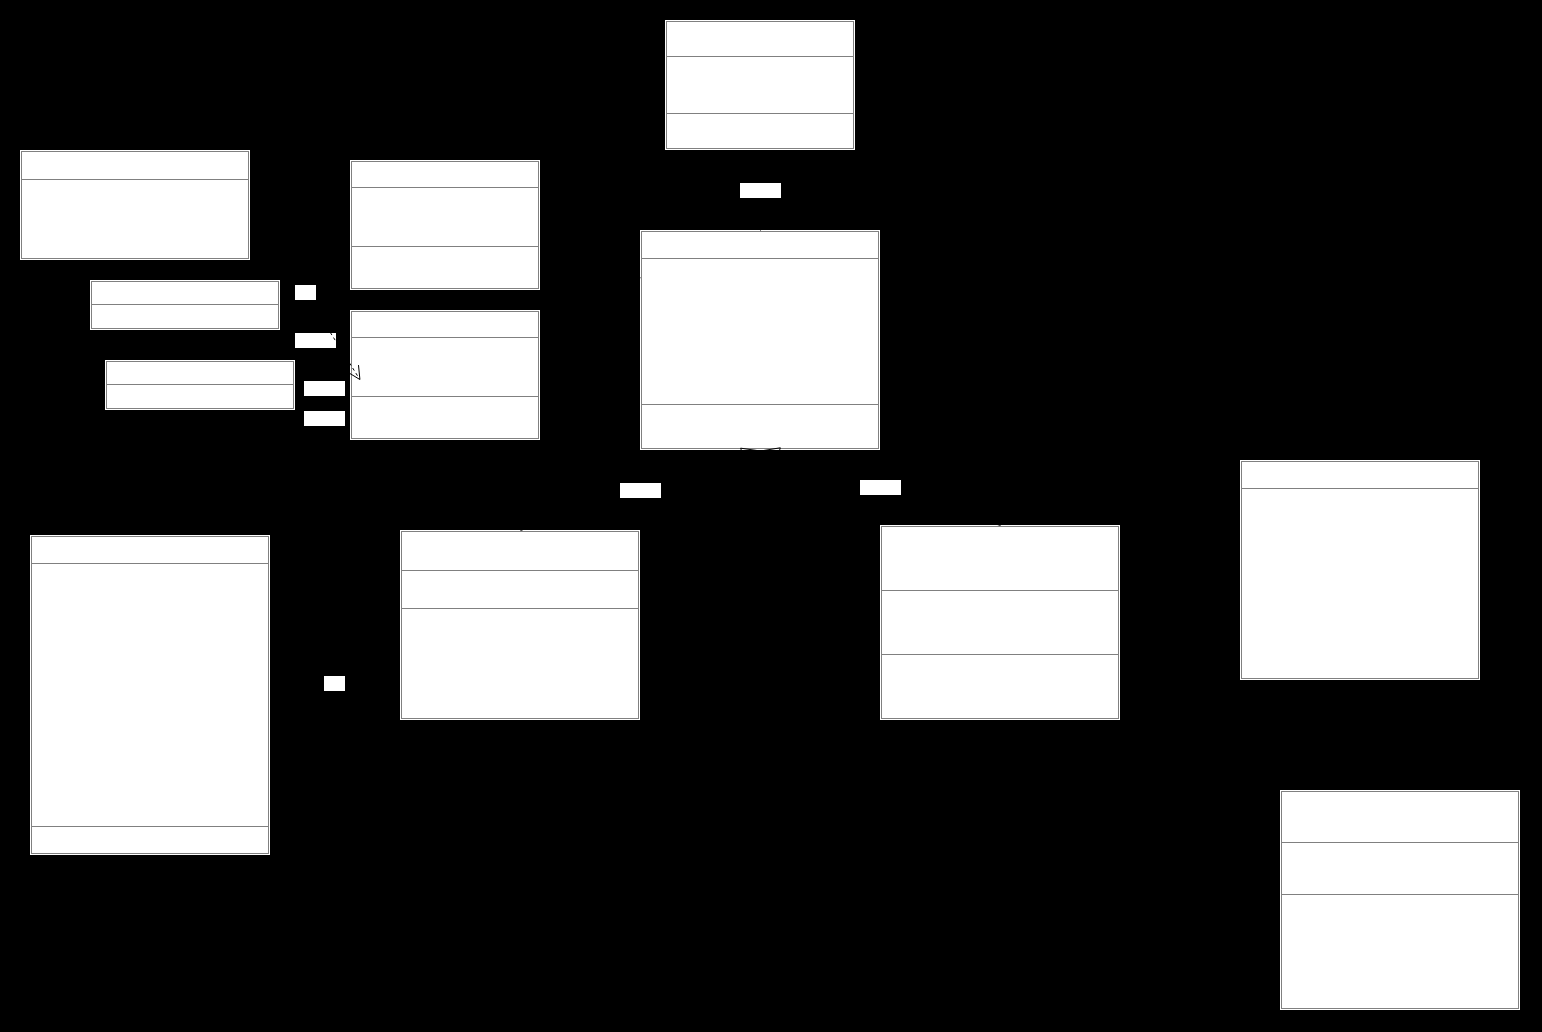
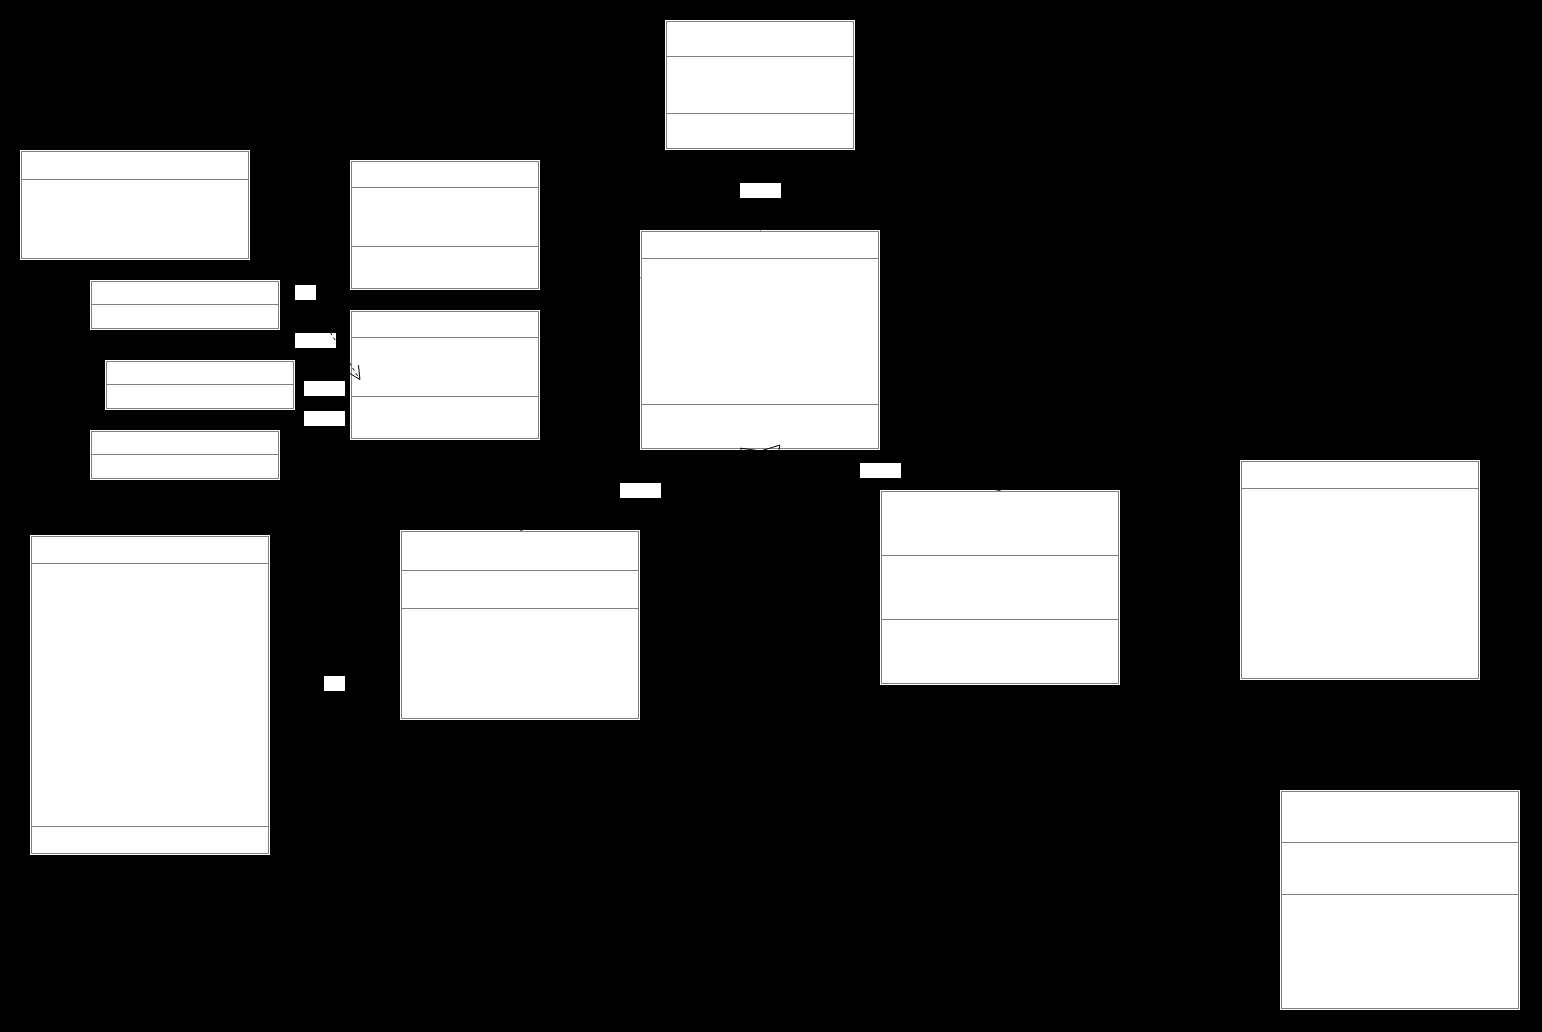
node "Helmet ~Helmet()": added
node "Villain ~ Villain() +Artifact dropArtifact()": moved (1001, 623) -> (1001, 588)
